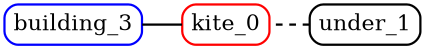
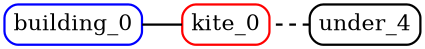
node "building_3": label "building_3" -> "building_0"
node "under_1": label "under_1" -> "under_4"
